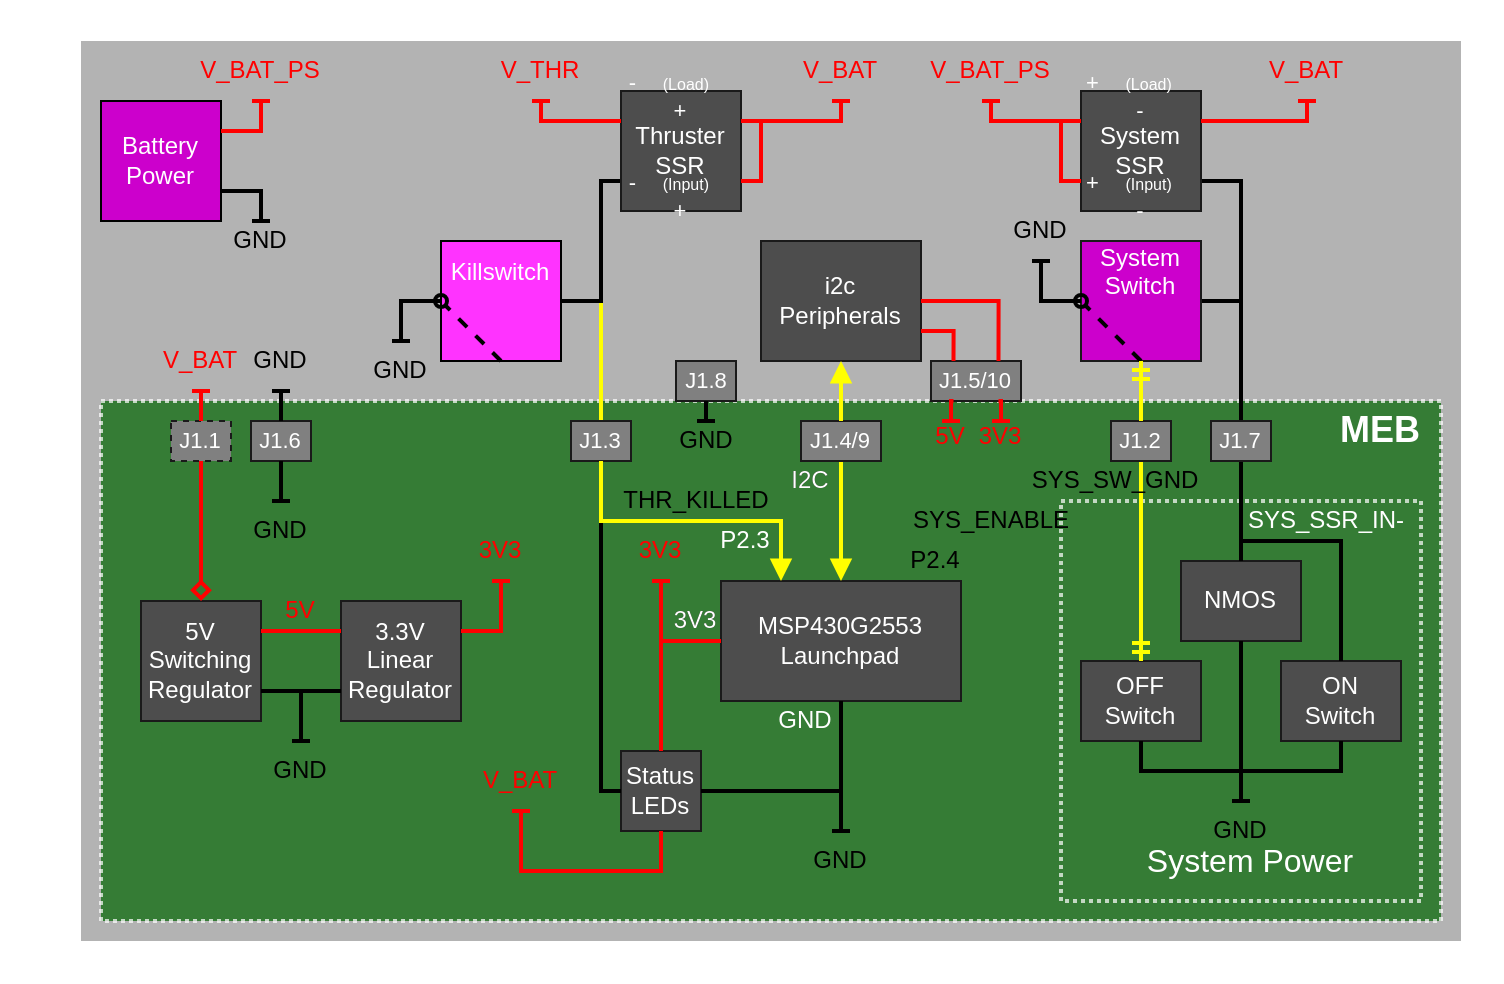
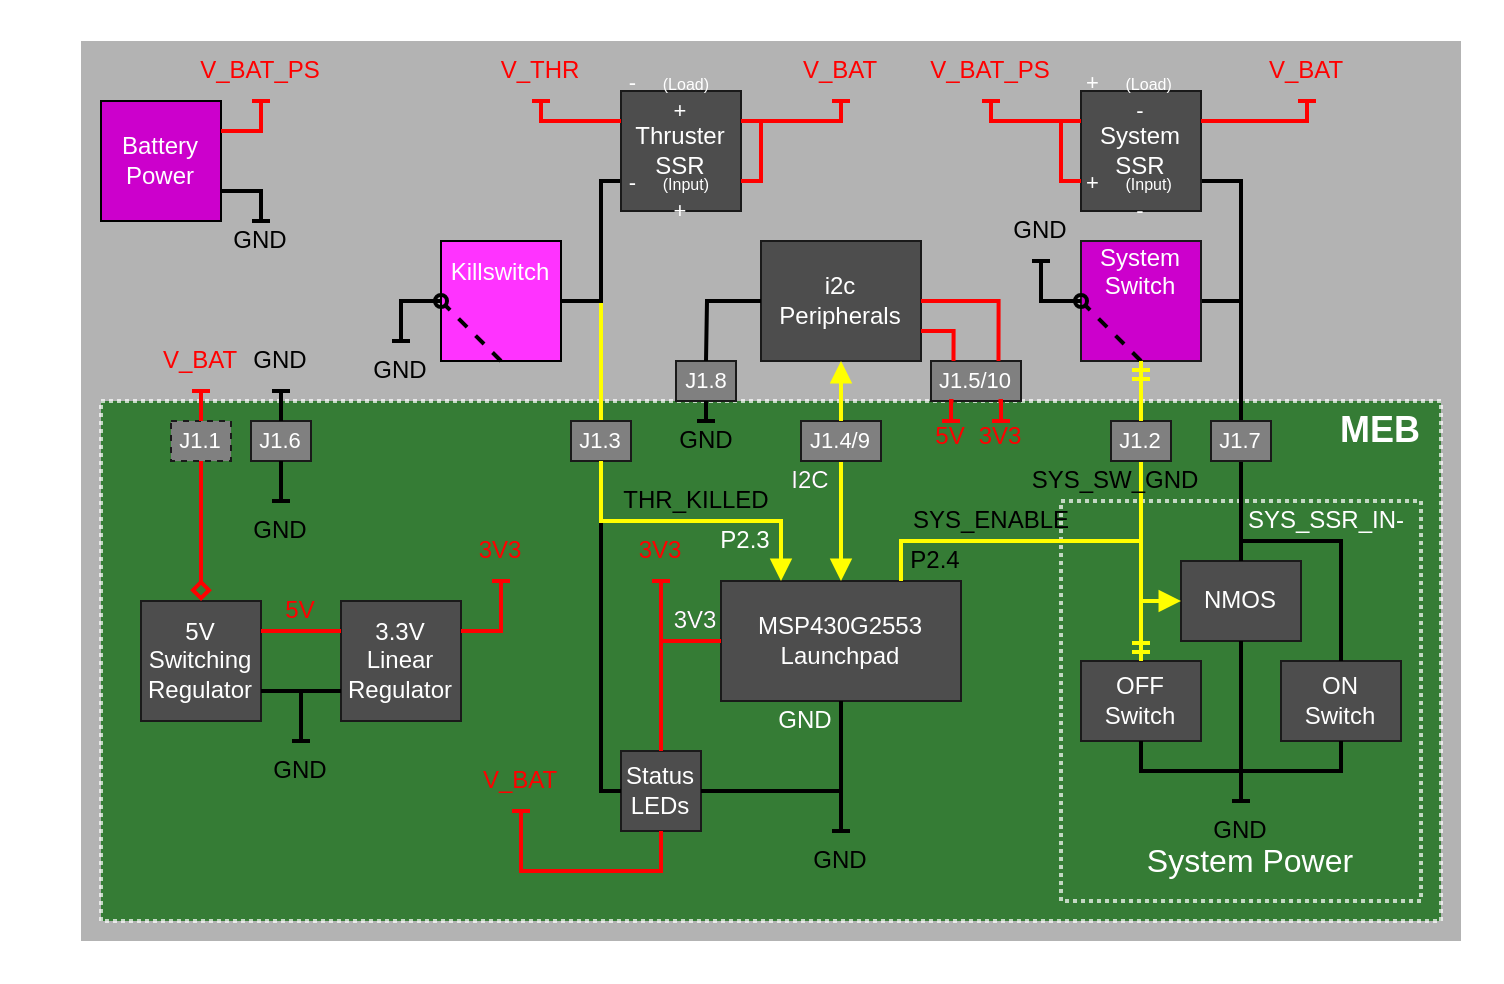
edge "i2c Peripherals" -- "J1.8": added
edge "MSP430G2553 Launchpad" -> "NMOS": added
